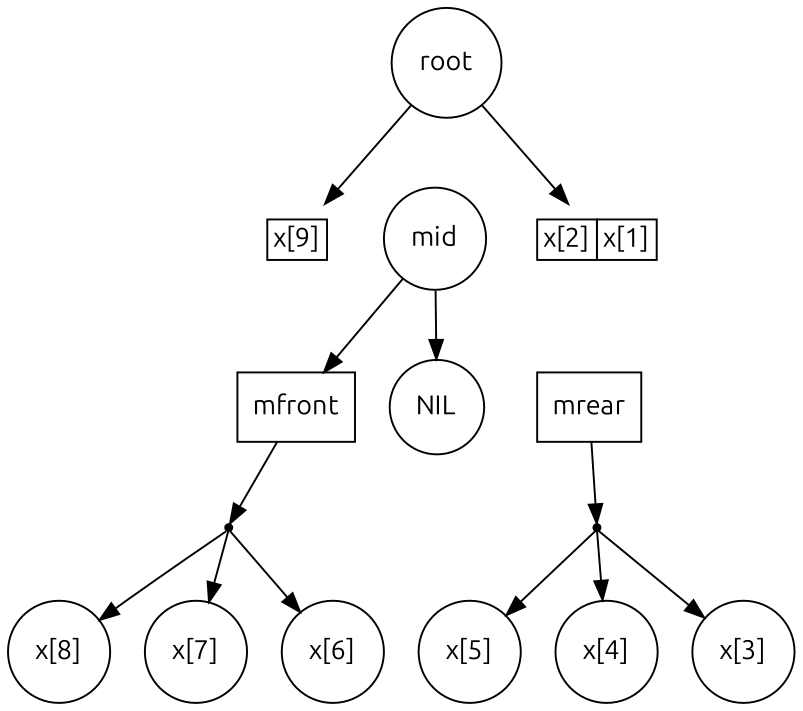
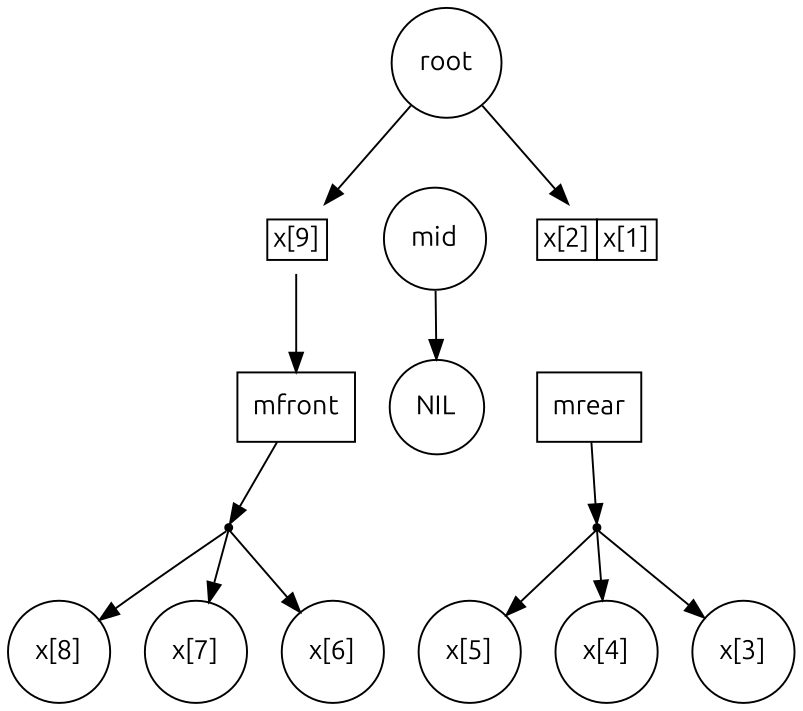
edge "mid" -> "mfront": now "x[9]" -> "mfront"
